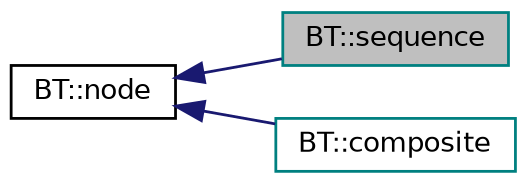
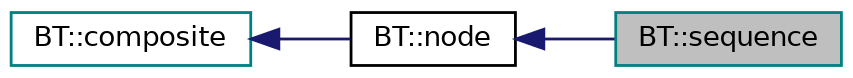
edge "BT::composite" -> "BT::node": reversed
